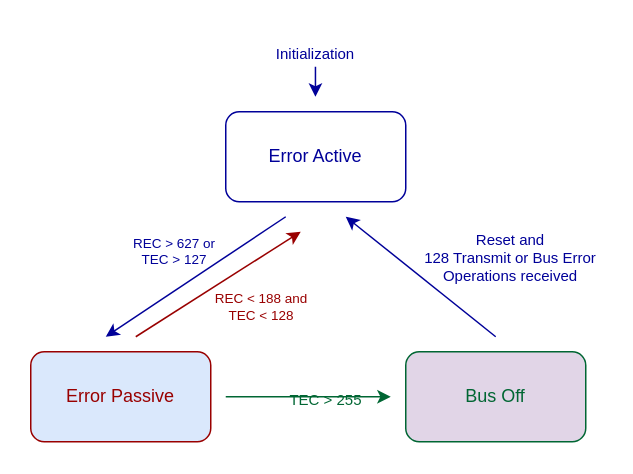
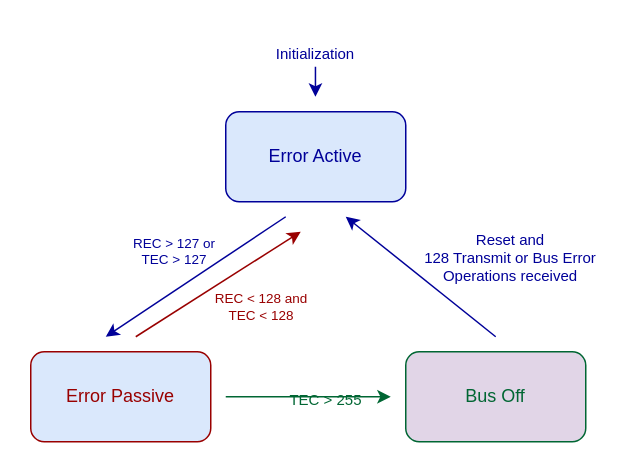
node "Error Active": fillcolor #ffffff -> #dae8fc
node "REC > 627 or TEC > 127": label "REC > 627 or TEC > 127" -> "REC > 127 or TEC > 127"
node "REC < 188 and TEC < 128": label "REC < 188 and TEC < 128" -> "REC < 128 and TEC < 128"
